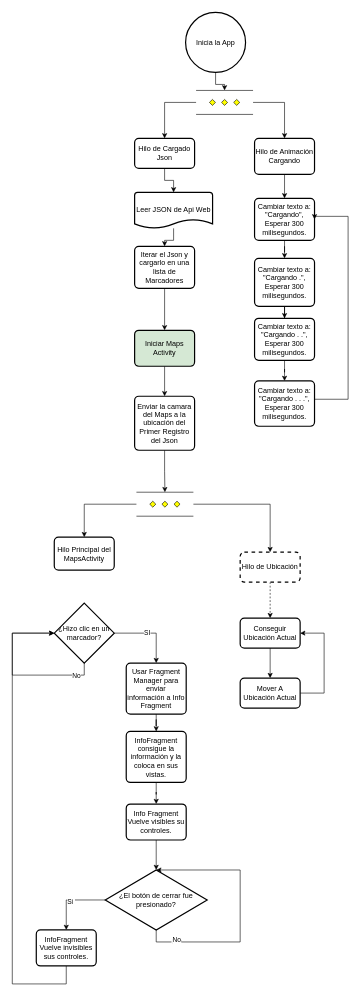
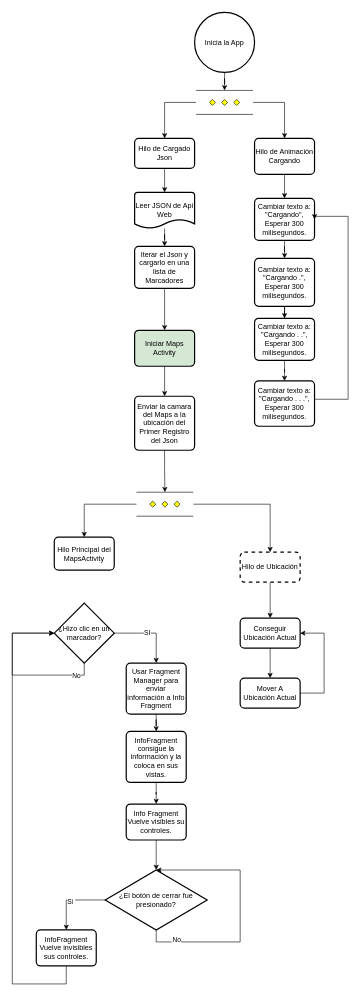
node "Inicia la App": moved (216, 42) -> (225, 42)
node "Leer JSON de Api Web": size 78x36 -> 60x36
edge "Hilo de Ubicación" -> "Conseguir Ubicación Actual": style dashed -> solid
